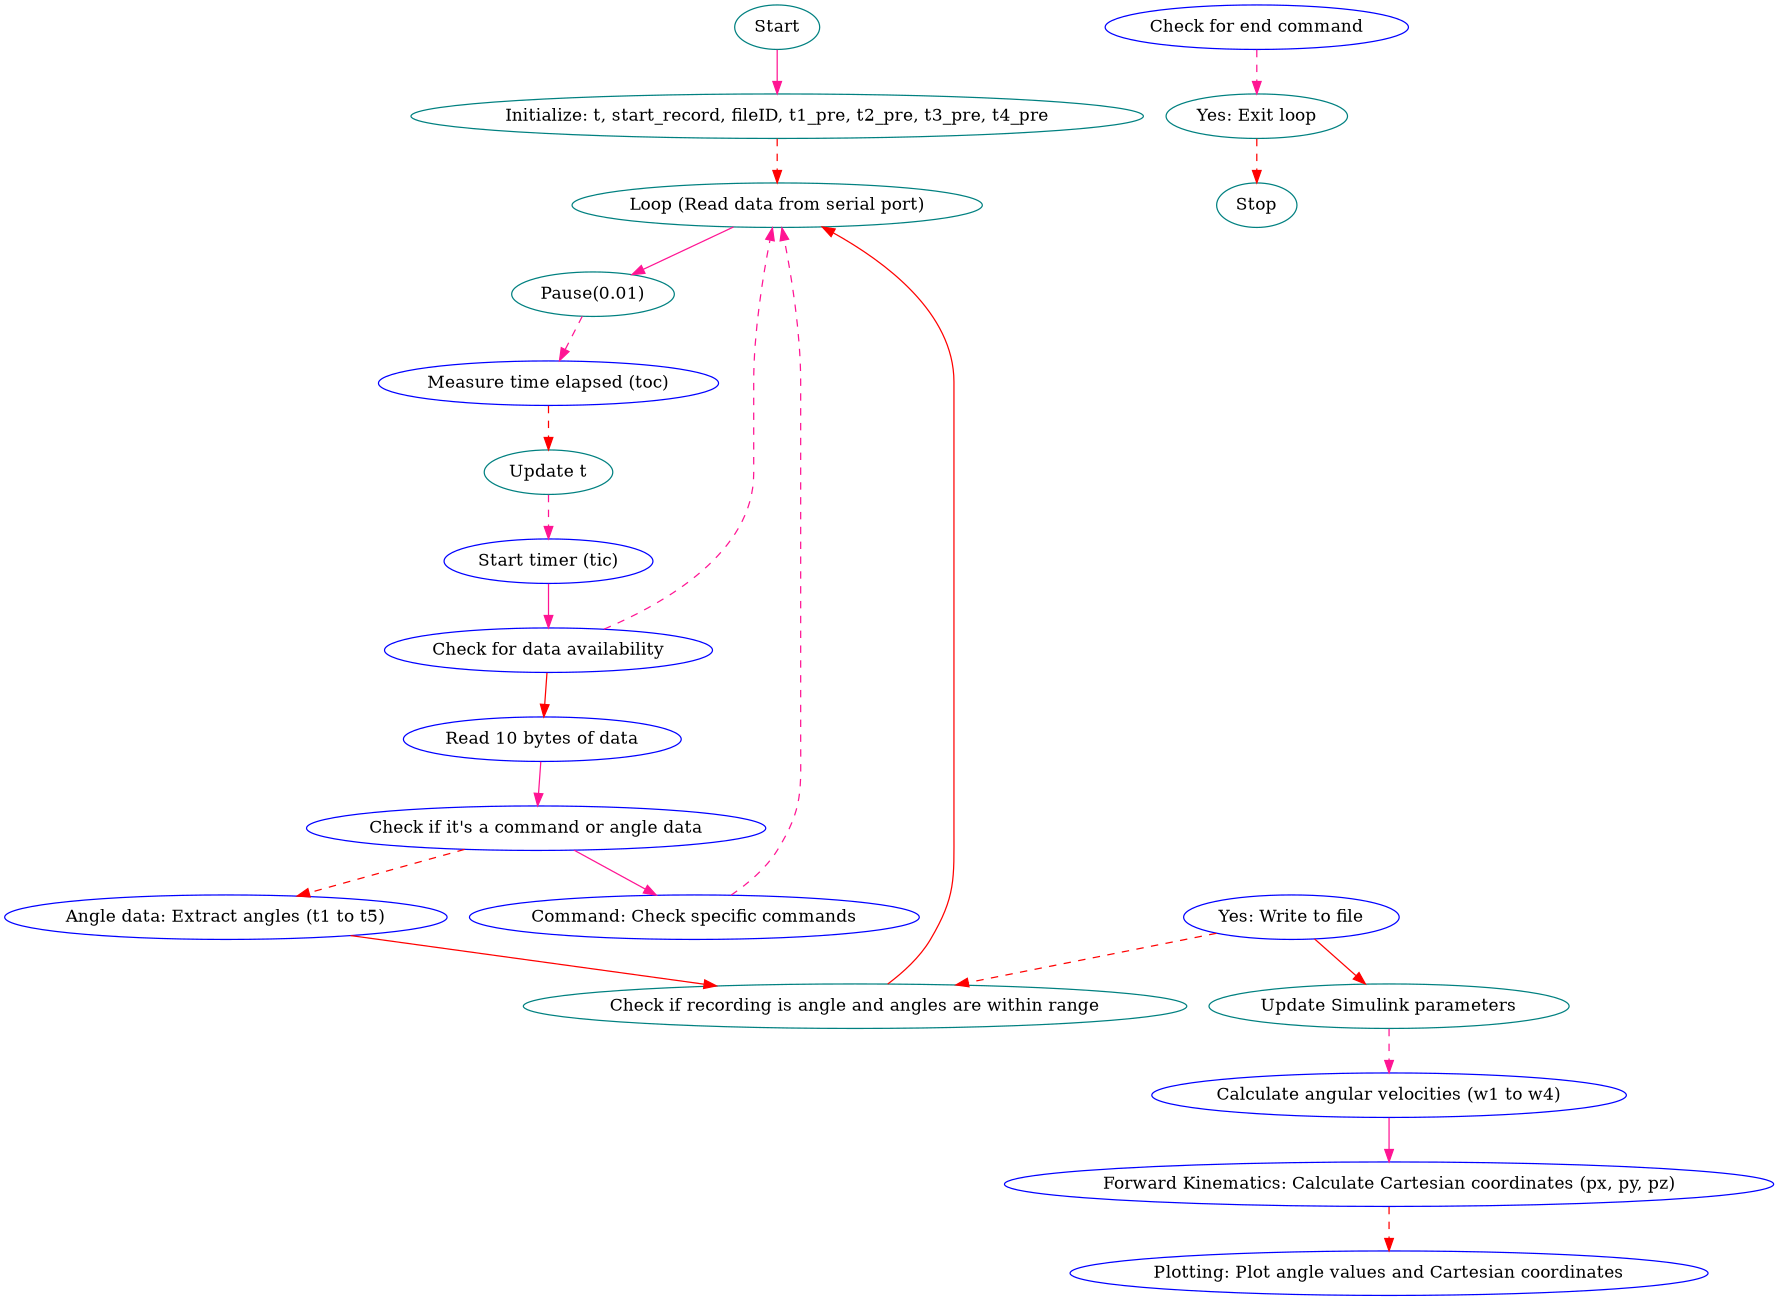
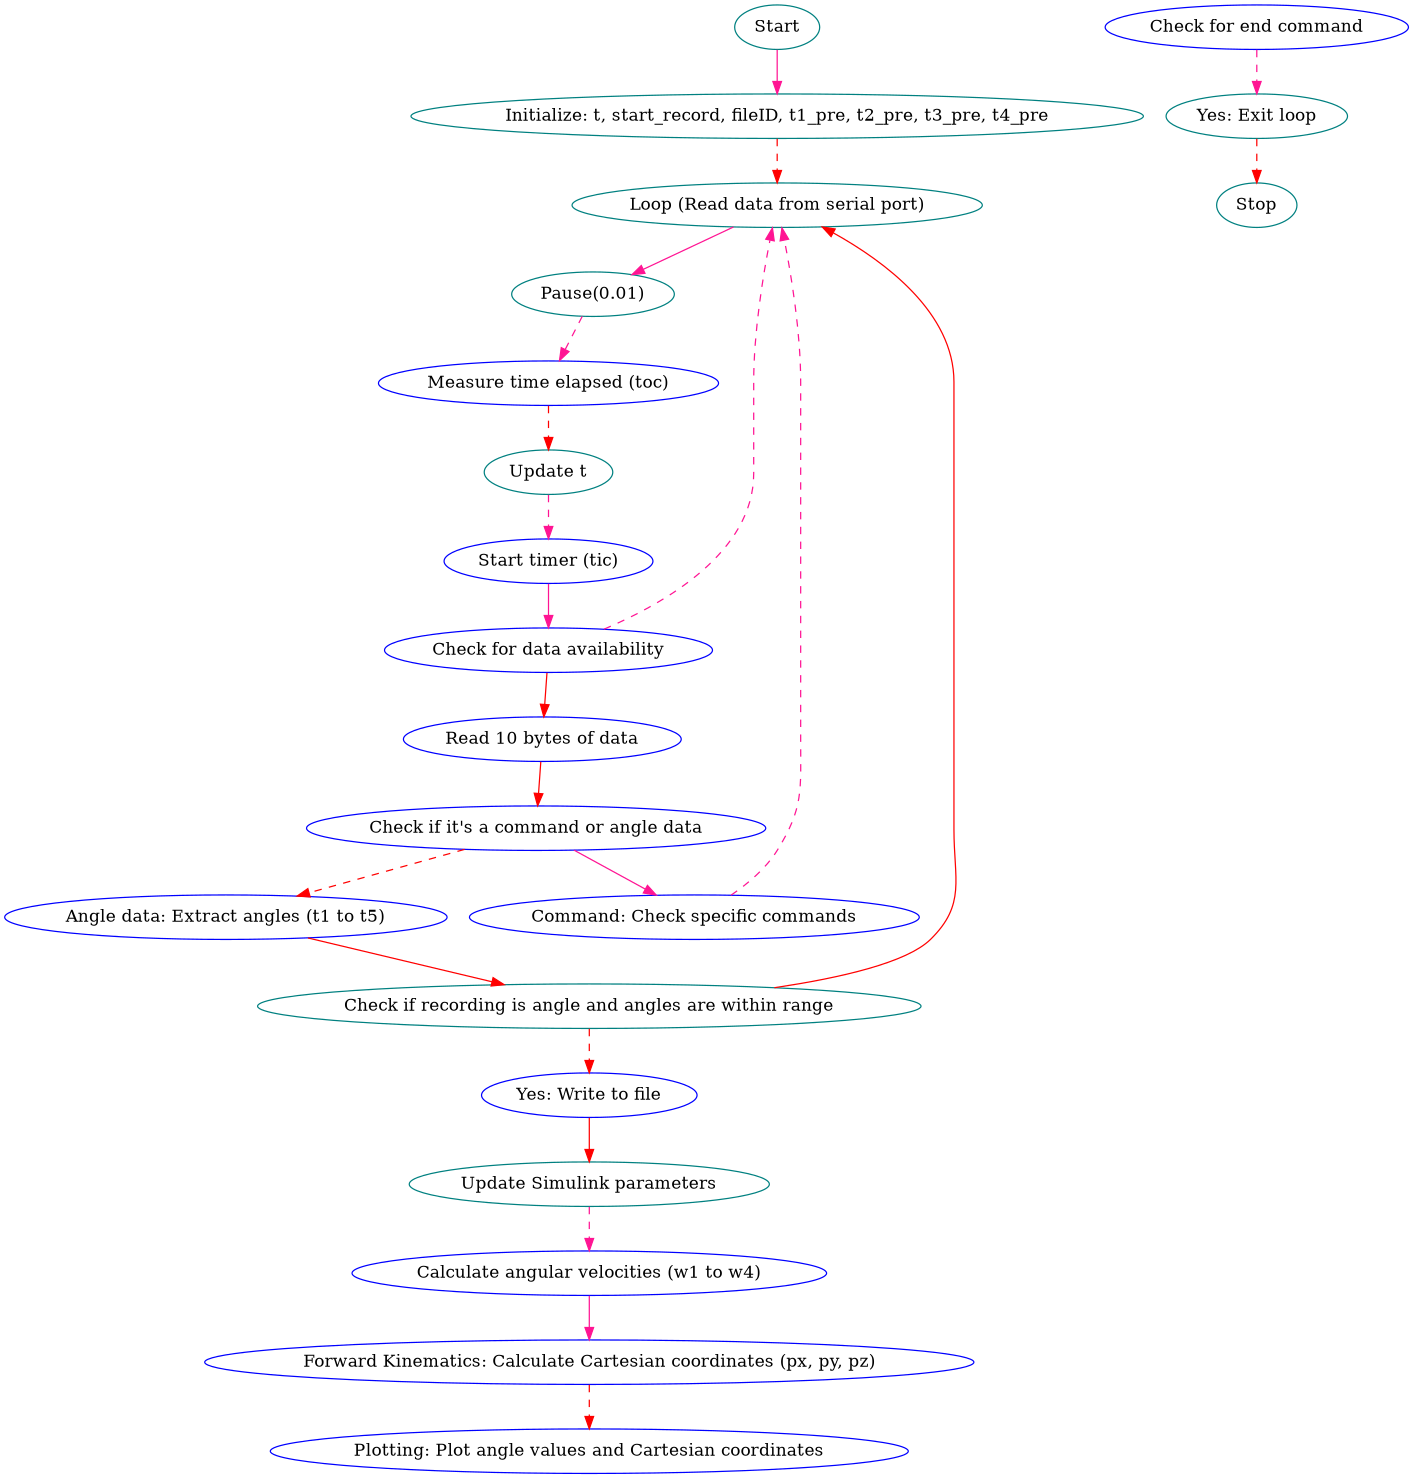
edge "Read 10 bytes of data" -> "Check if it's a command or angle data": color deeppink -> red
edge "Yes: Write to file" -> "Check if recording is angle and angles are within range": reversed
